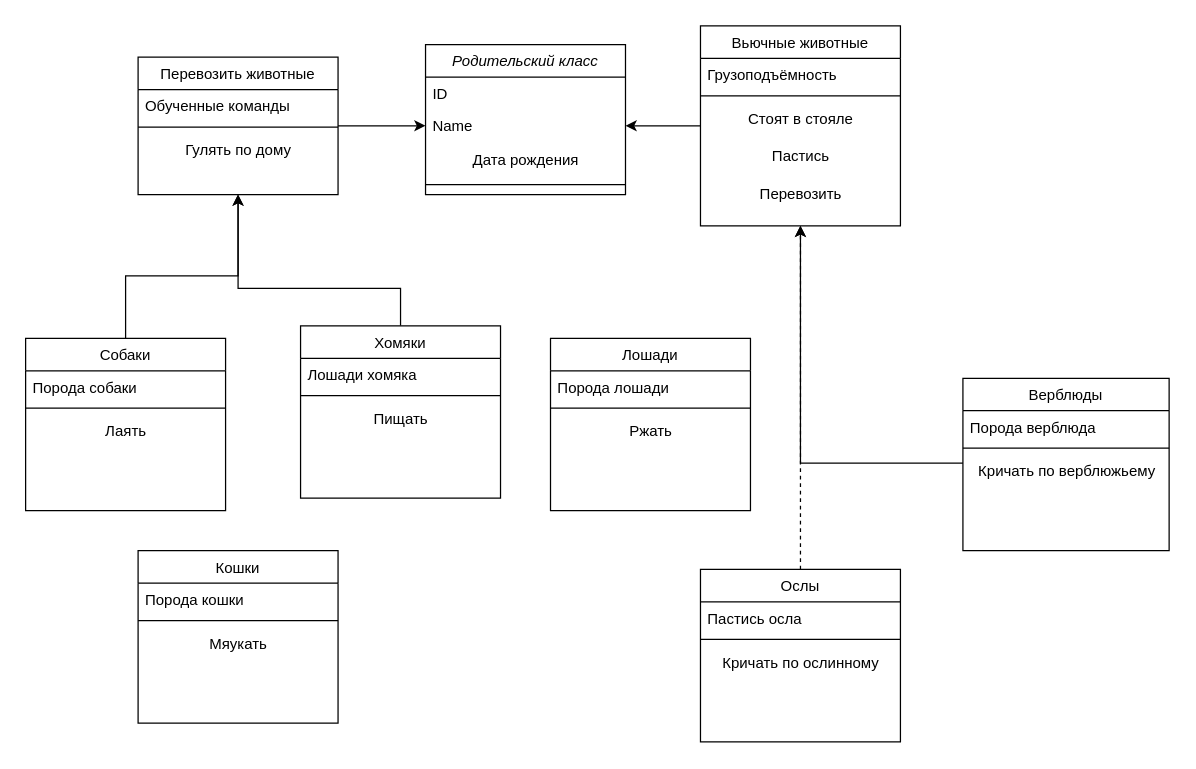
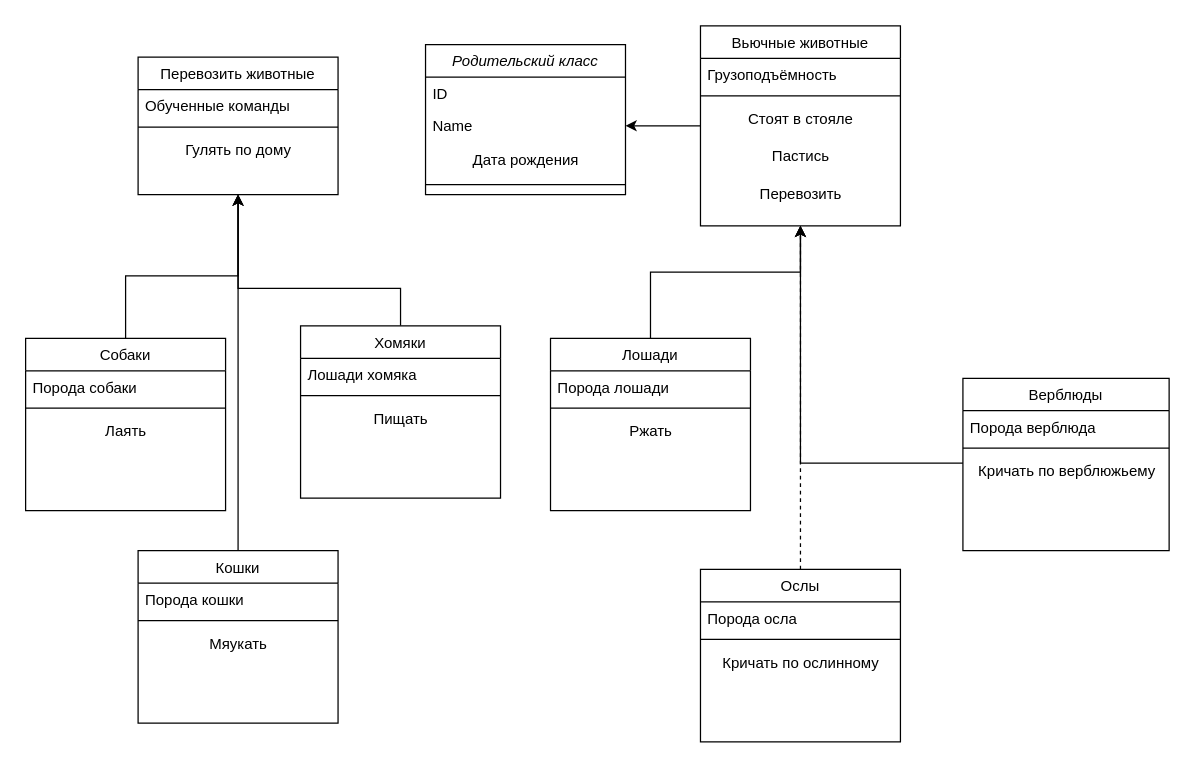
edge "Перевозить животные" -> "Name": removed
edge "Лошади" -> "Вьючные животные": added
edge "Кошки" -> "Перевозить животные": added
node "Пастись осла": label "Пастись осла" -> "Порода осла"
